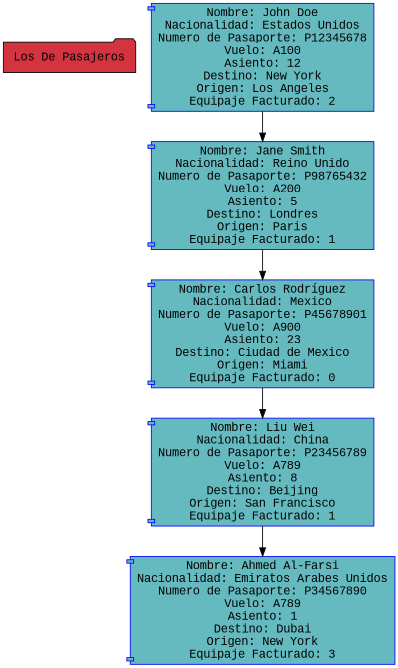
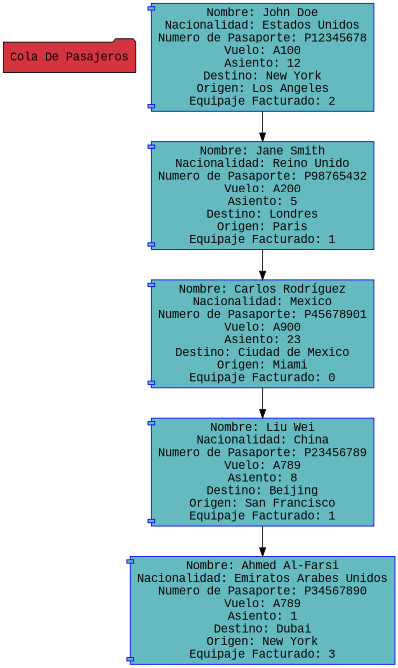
node "Los De Pasajeros": label "Los De Pasajeros" -> "Cola De Pasajeros"
